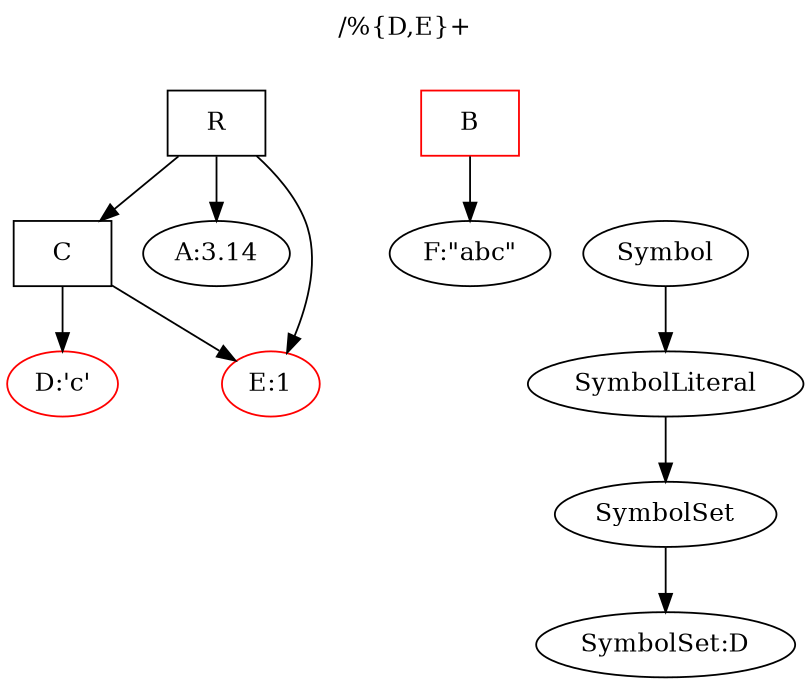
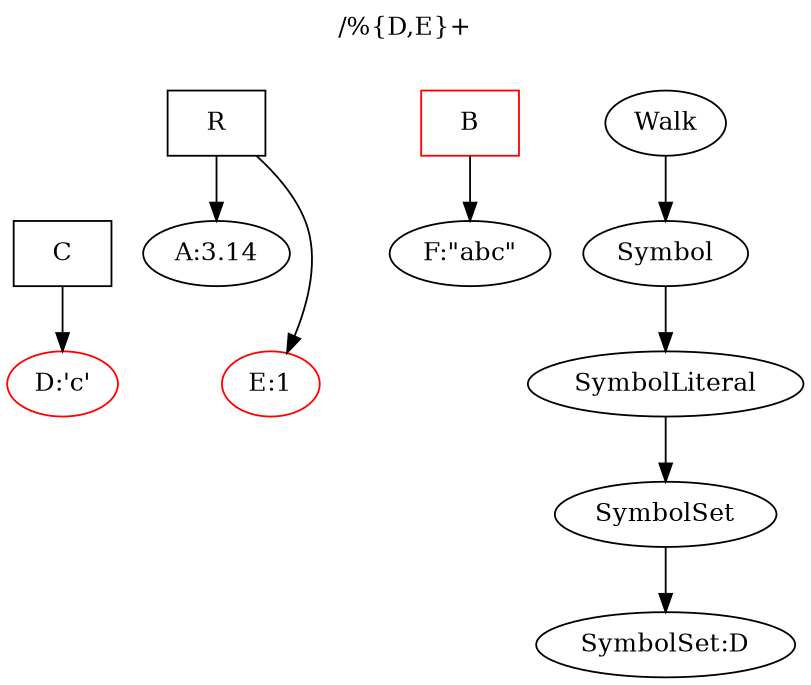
node "Walk": added
edge "R" -> "C": removed
edge "C" -> "E:1": removed
